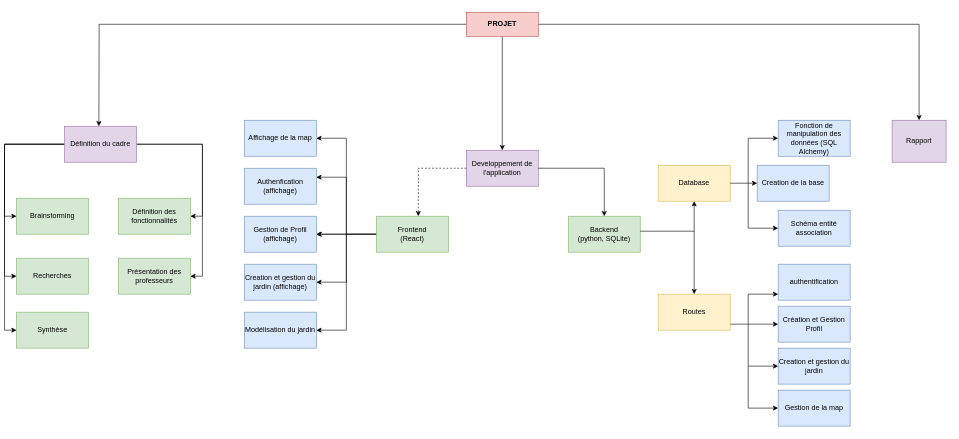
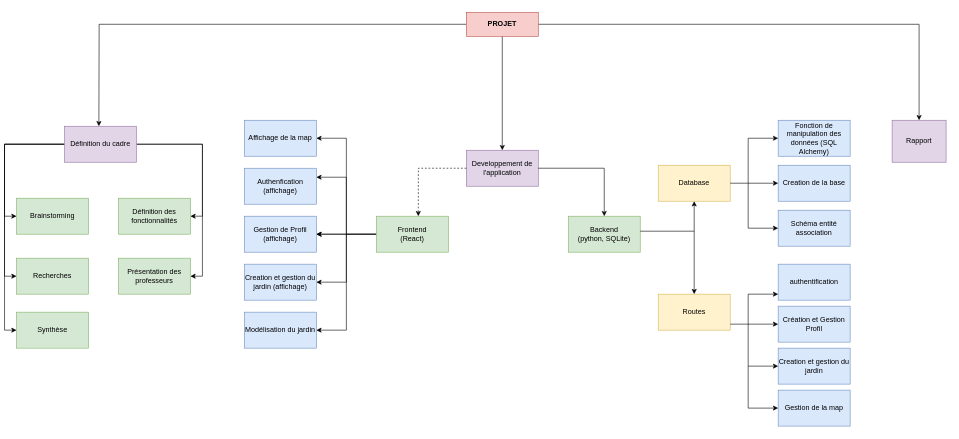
node "Creation de la base": moved (794, 183) -> (815, 183)
